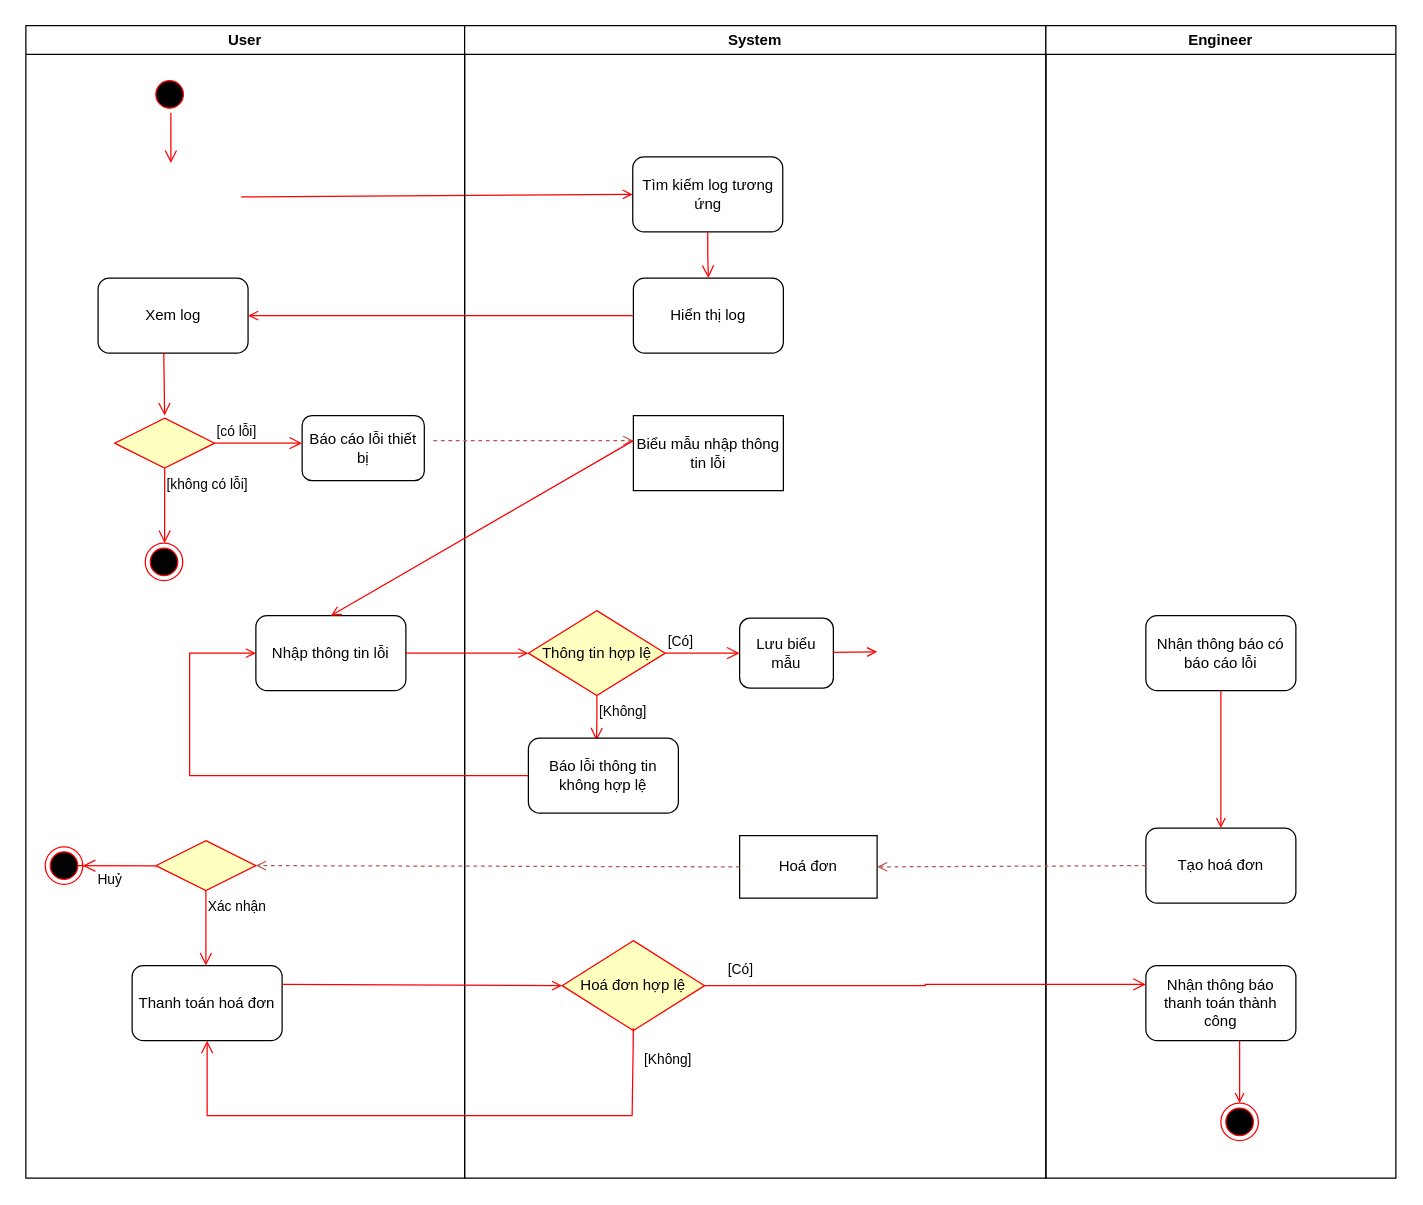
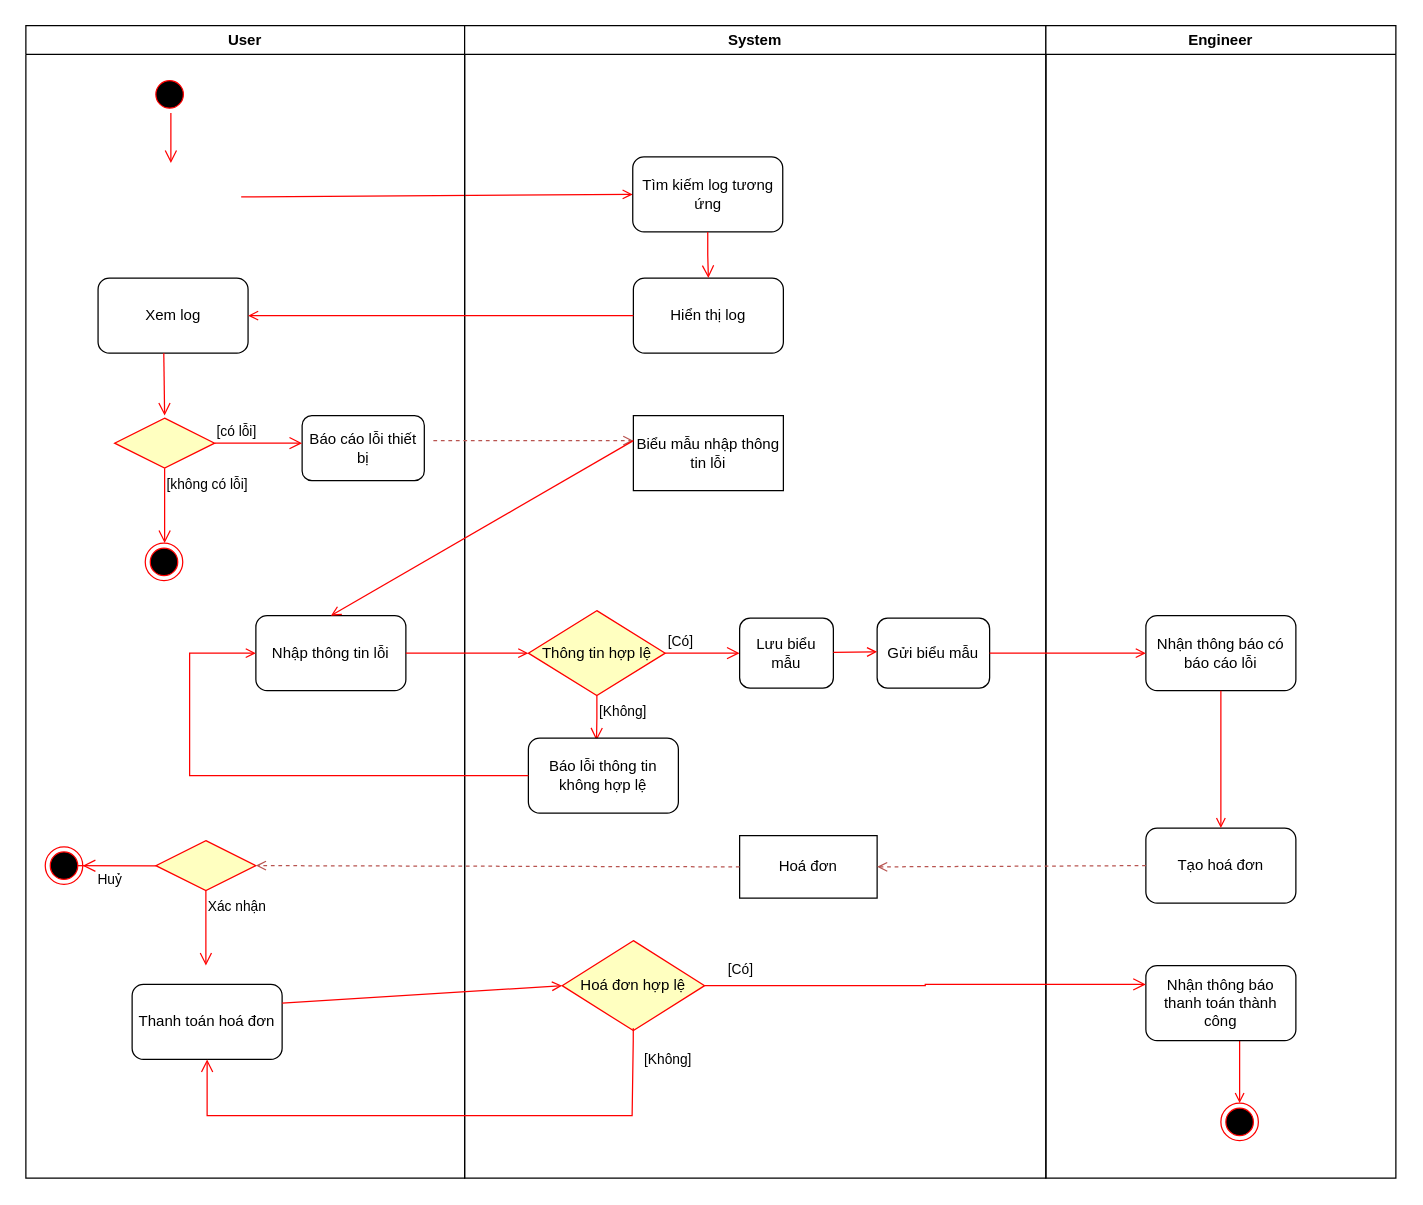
node "Gửi biểu mẫu": added
edge "Gửi biểu mẫu" -> "Nhận thông báo có báo cáo lỗi": added
node "Thanh toán hoá đơn": moved (207, 1003) -> (207, 1022)
